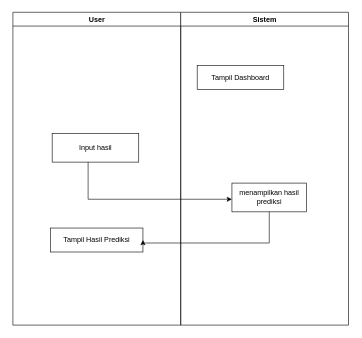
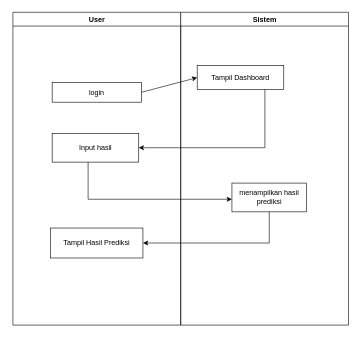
edge "login" -> "Tampil Dashboard": added
node "login": added
edge "Tampil Dashboard" -> "Input hasil": added
node "Tampil Hasil Prediksi": size 93x24 -> 93x30
